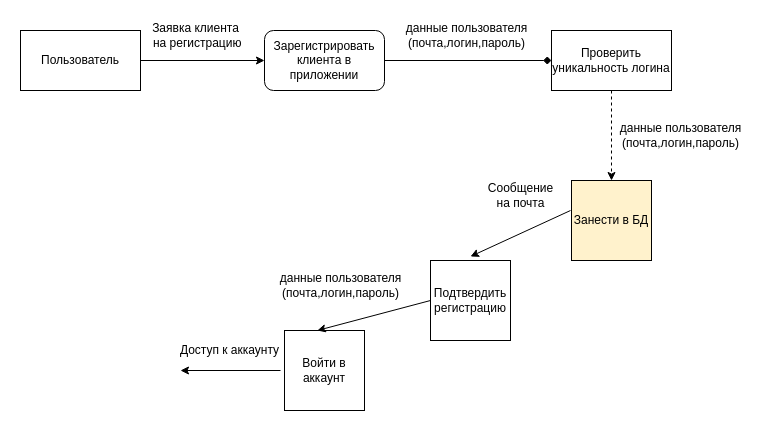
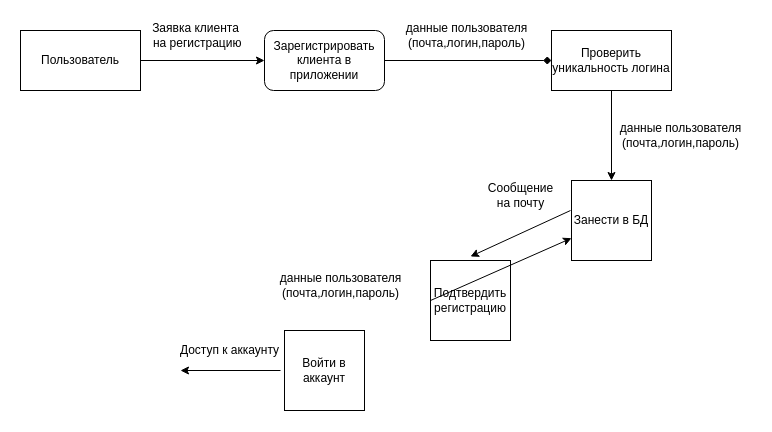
edge "Проверить уникальность логина" -> "Занести в БД": style dashed -> solid
node "Сообщение на почта": label "Сообщение на почта" -> "Сообщение на почту"
node "Занести в БД": fillcolor #fff2cc -> #ffffff
edge "Подтвердить регистрацию" -> "Войти в аккаунт": now "Подтвердить регистрацию" -> "Занести в БД"
